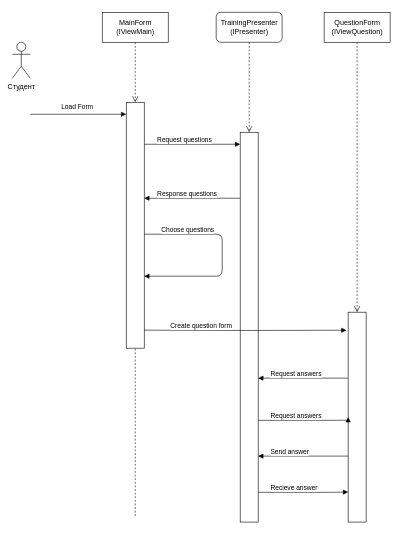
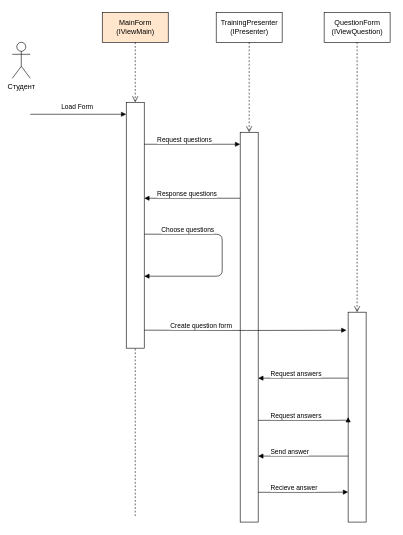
node "MainForm (IViewMain)": fillcolor #ffffff -> #ffe6cc
node "TrainingPresenter (IPresenter)": shape rounded rectangle -> rectangle
